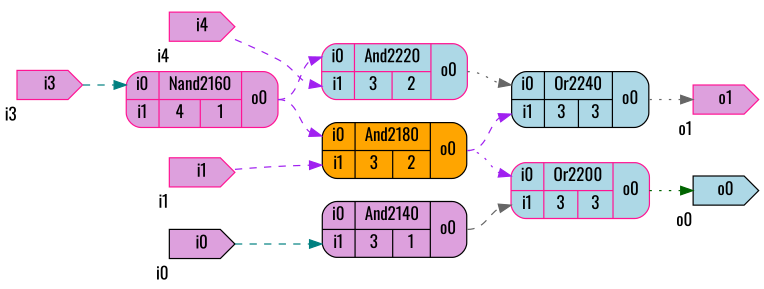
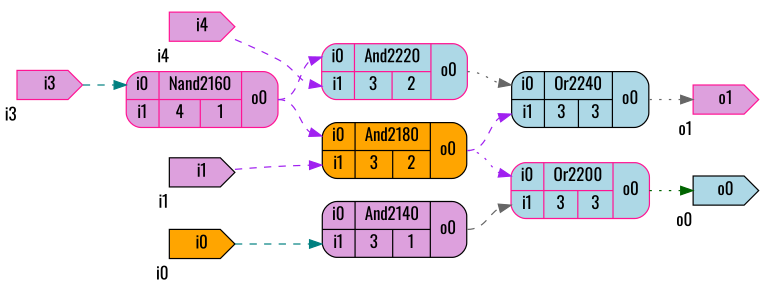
node "i1 i1": color deeppink -> black
node "i0 i0": fillcolor plum -> orange
